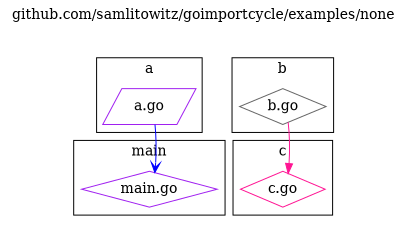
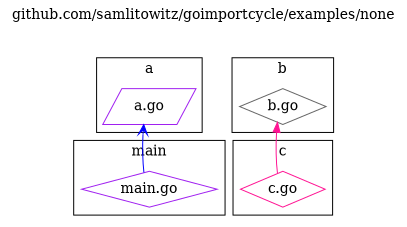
edge "a.go" -> "main.go": reversed
edge "b.go" -> "c.go": reversed
